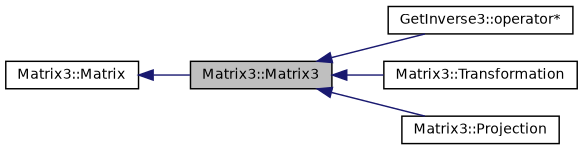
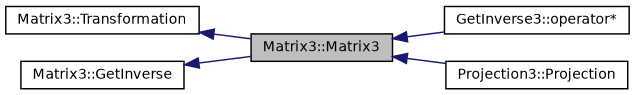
node "Matrix3::Matrix": label "Matrix3::Matrix" -> "Matrix3::GetInverse"
edge "Matrix3::Transformation" -> "Matrix3::Matrix3": reversed
node "Matrix3::Projection": label "Matrix3::Projection" -> "Projection3::Projection"
